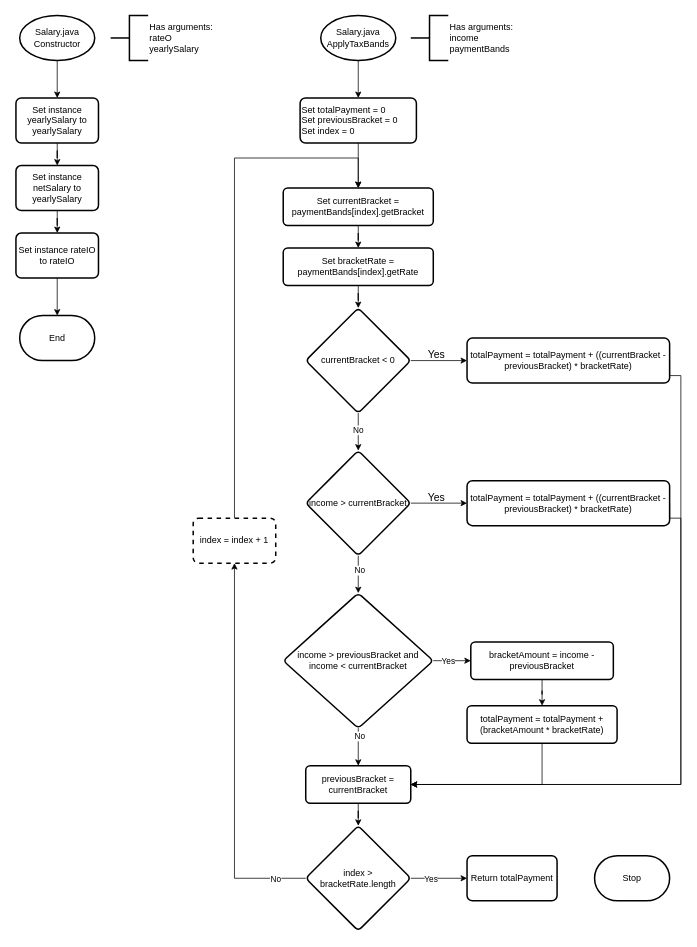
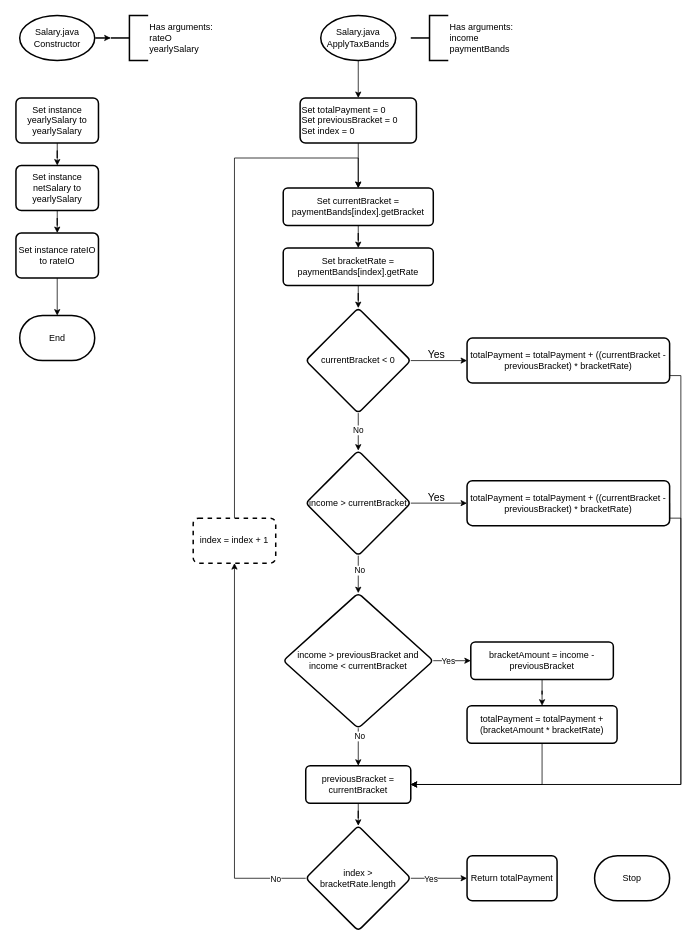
edge "Salary.java Constructor" -> "Set instance yearlySalary to yearlySalary": now "Salary.java Constructor" -> "Has arguments: rateO yearlySalary"
